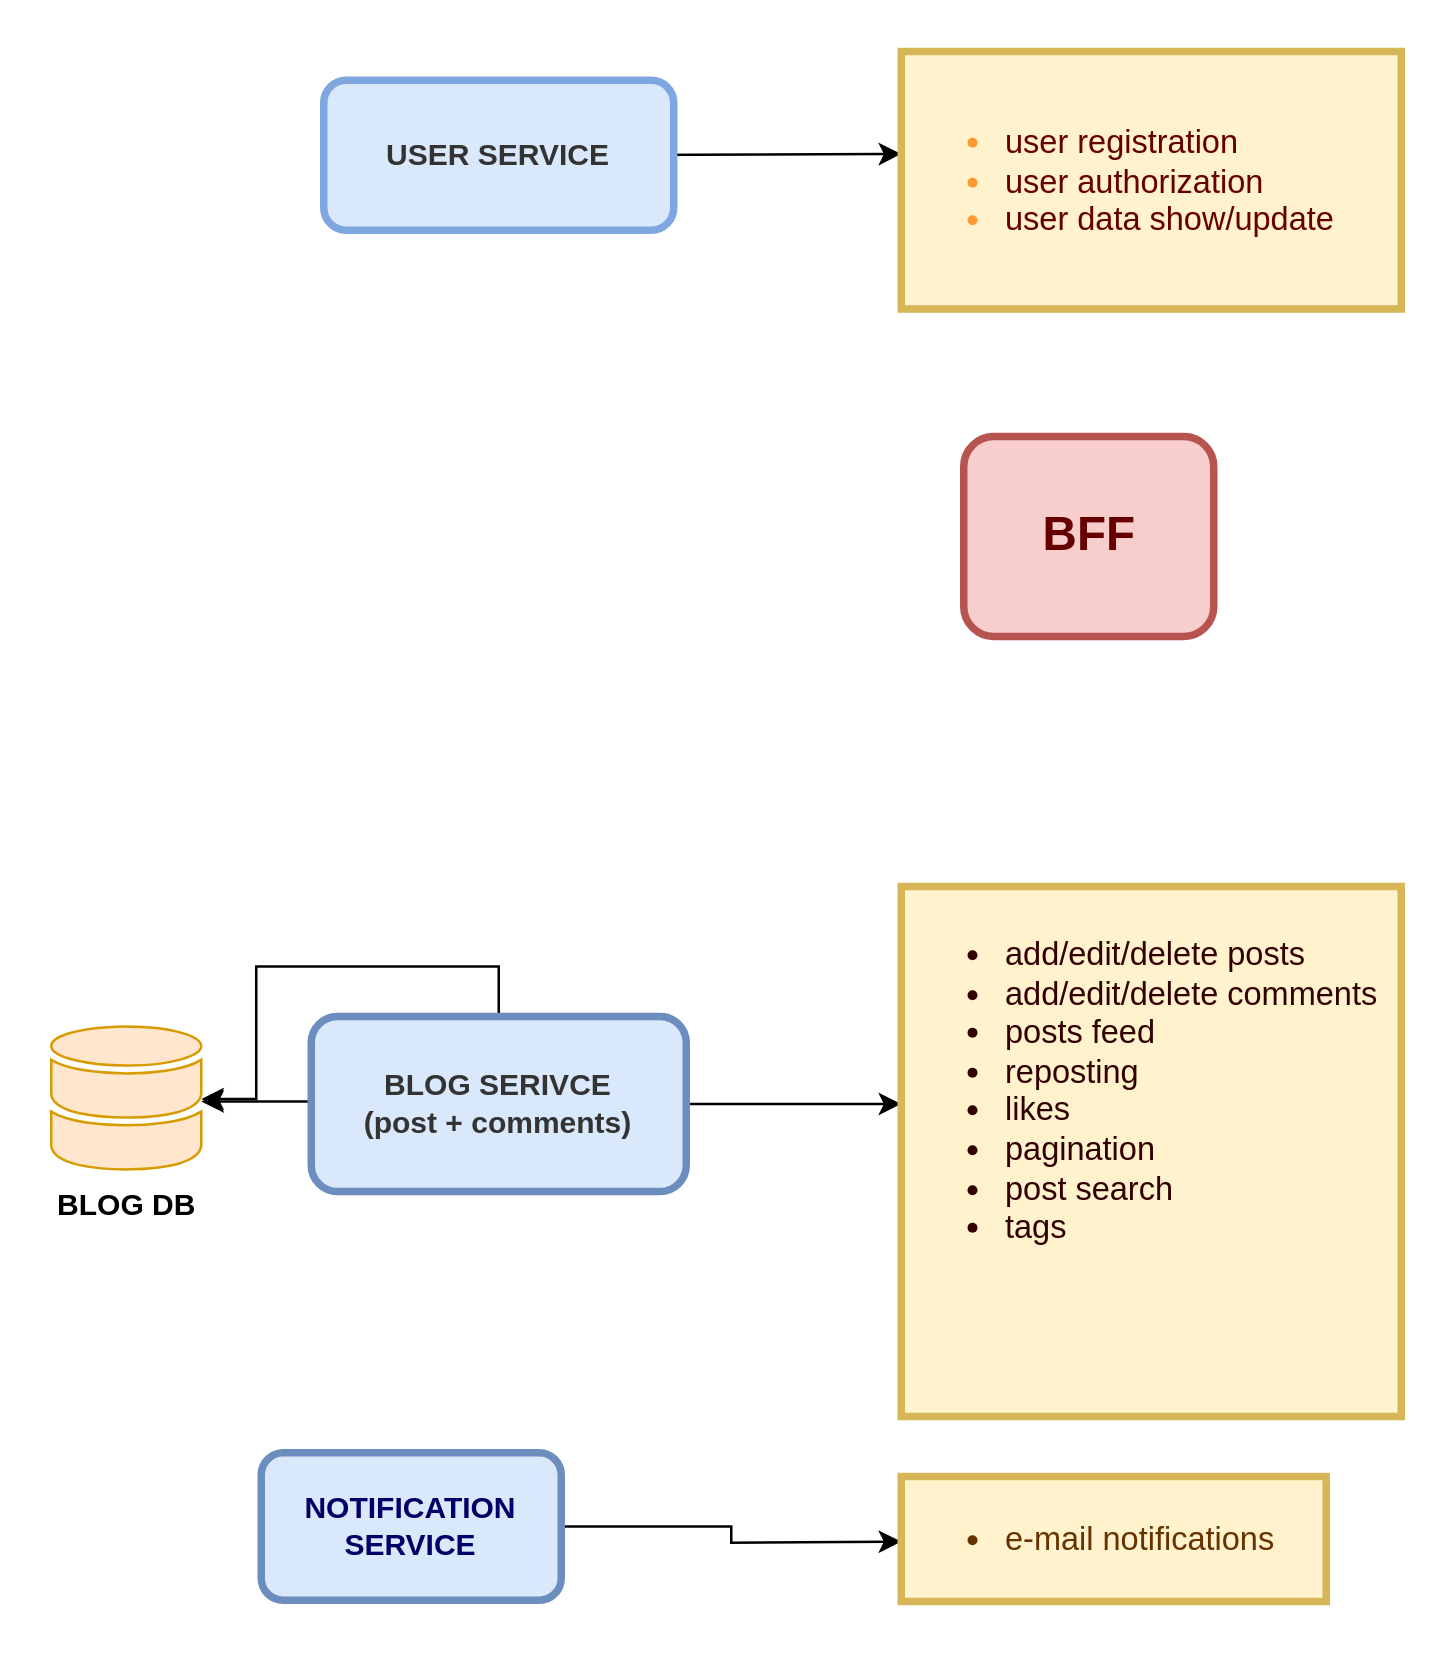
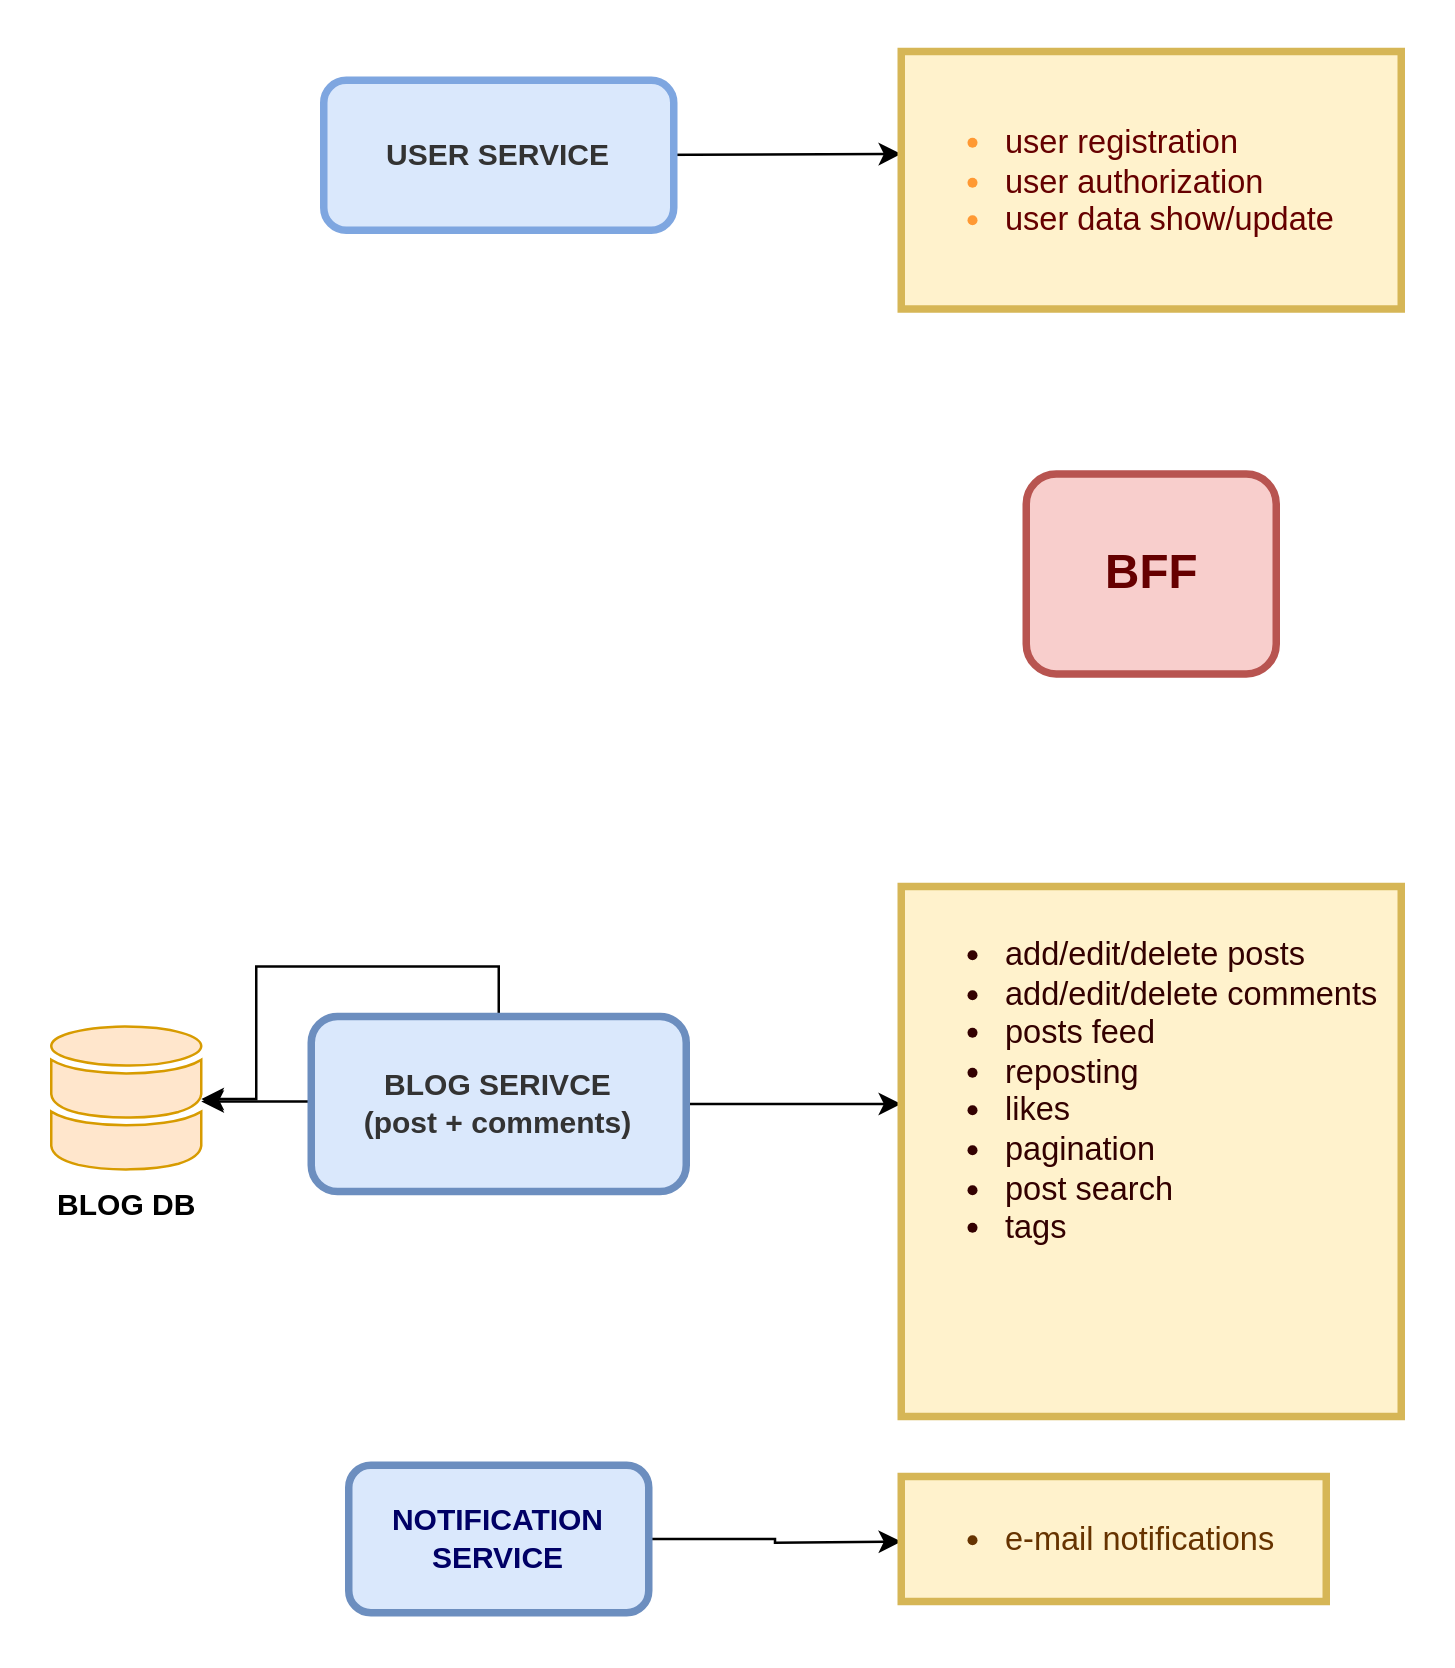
node "BFF": moved (1089, 536) -> (1151, 574)
node "NOTIFICATION SERVICE": moved (411, 1526) -> (499, 1539)
